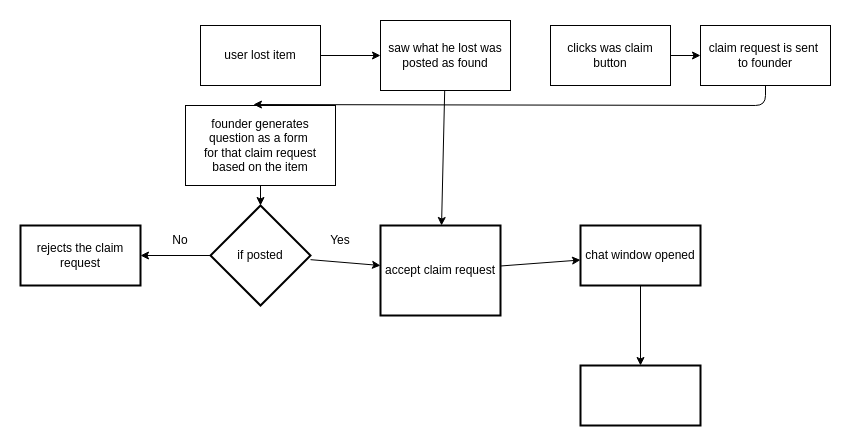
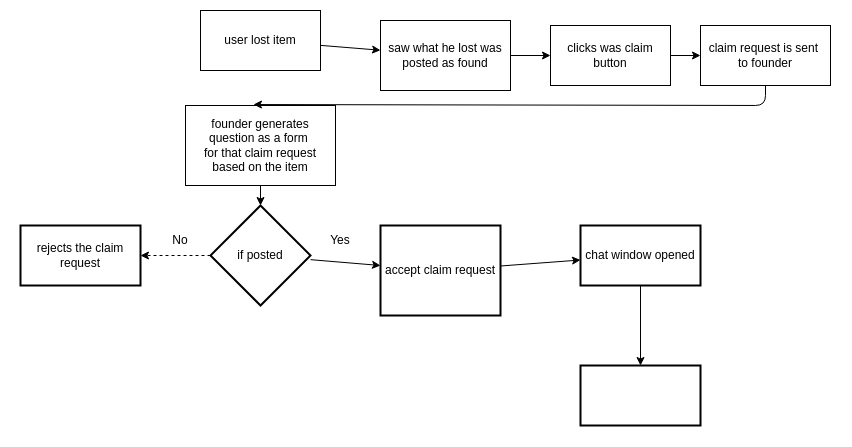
node "user lost item": moved (261, 56) -> (261, 41)
edge "saw what he lost was posted as found" -> "accept claim request": now "saw what he lost was posted as found" -> "clicks was claim button"
edge "if posted" -> "rejects the claim request": style solid -> dashed
